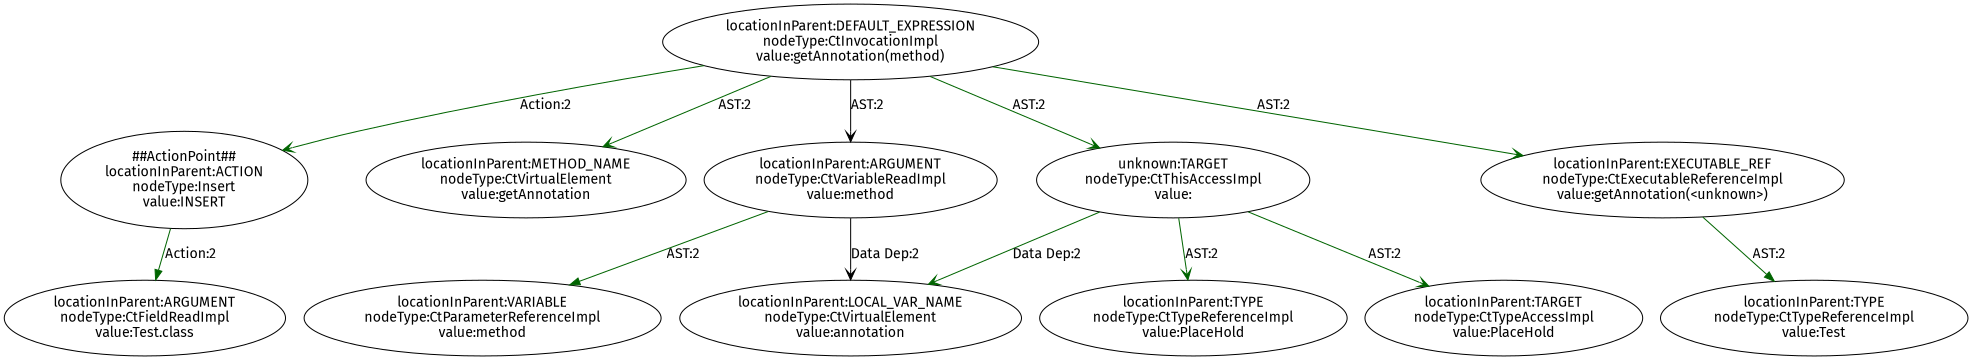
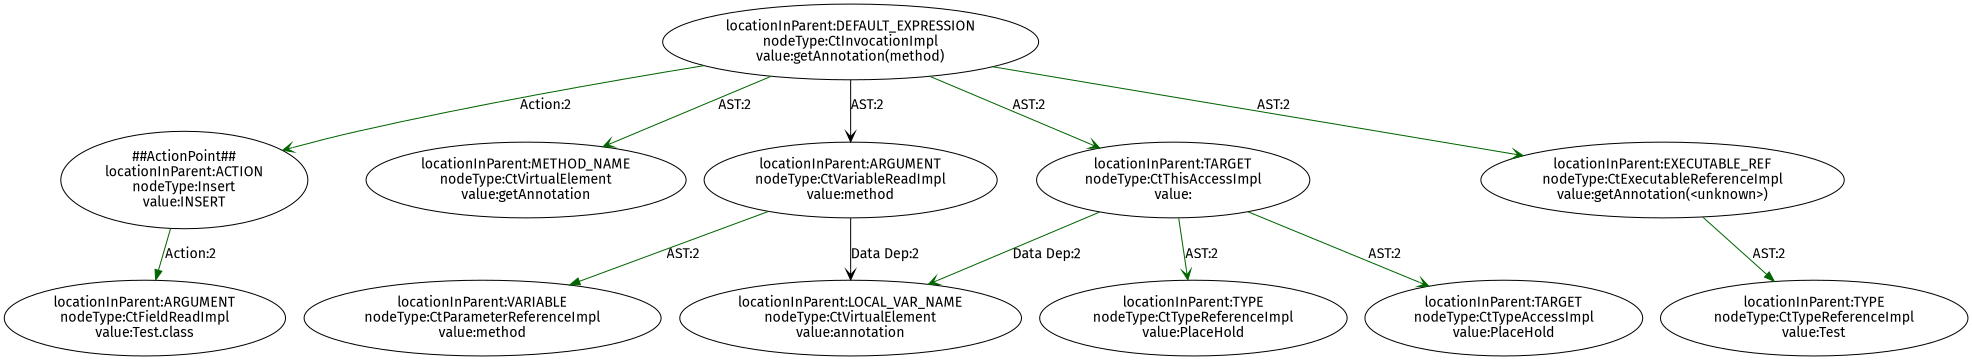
node "unknown:TARGET nodeType:CtThisAccessImpl value:": label "unknown:TARGET nodeType:CtThisAccessImpl value:" -> "locationInParent:TARGET nodeType:CtThisAccessImpl value:"
